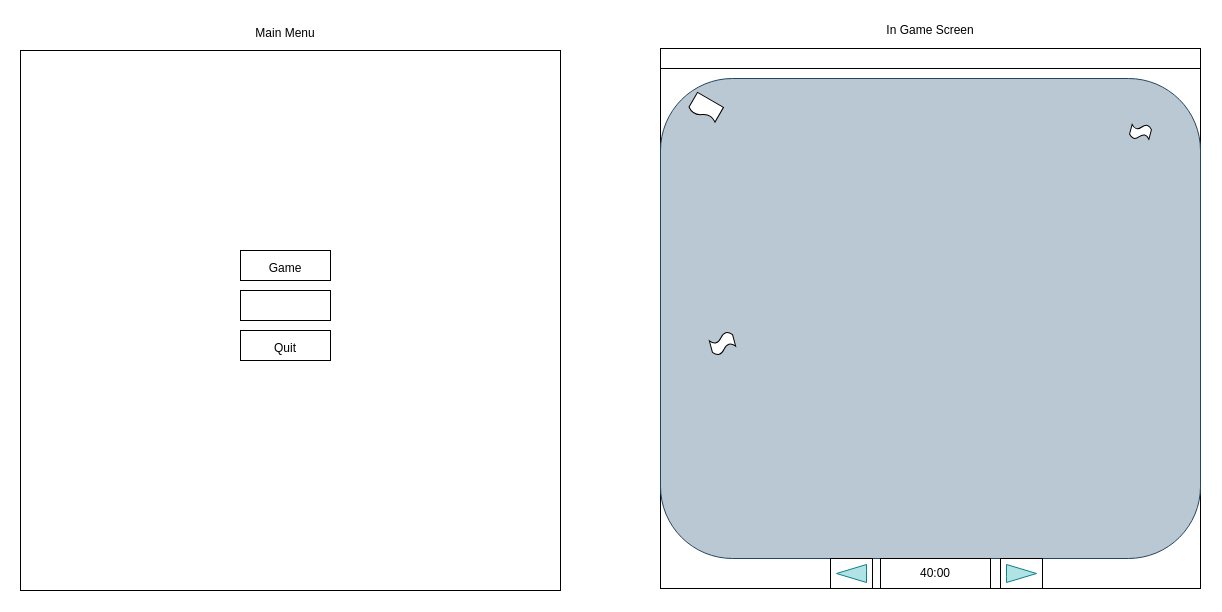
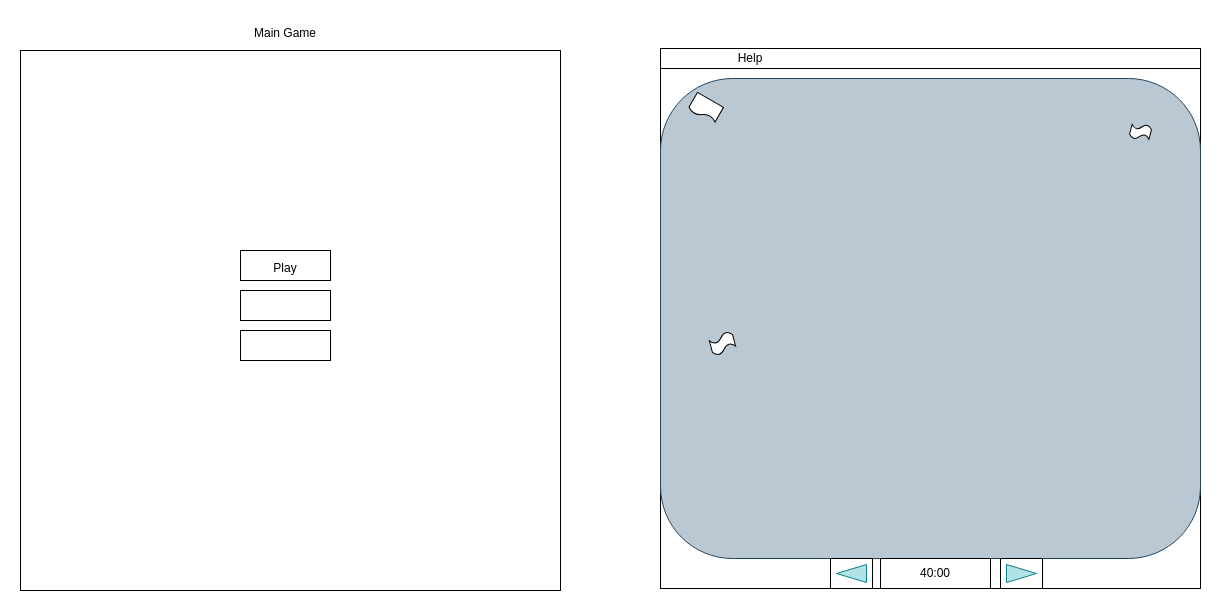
node "In Game Screen": removed
node "Main Menu": label "Main Menu" -> "Main Game"
node "Help": added
node "Game": label "Game" -> "Play"
node "Quit": removed
